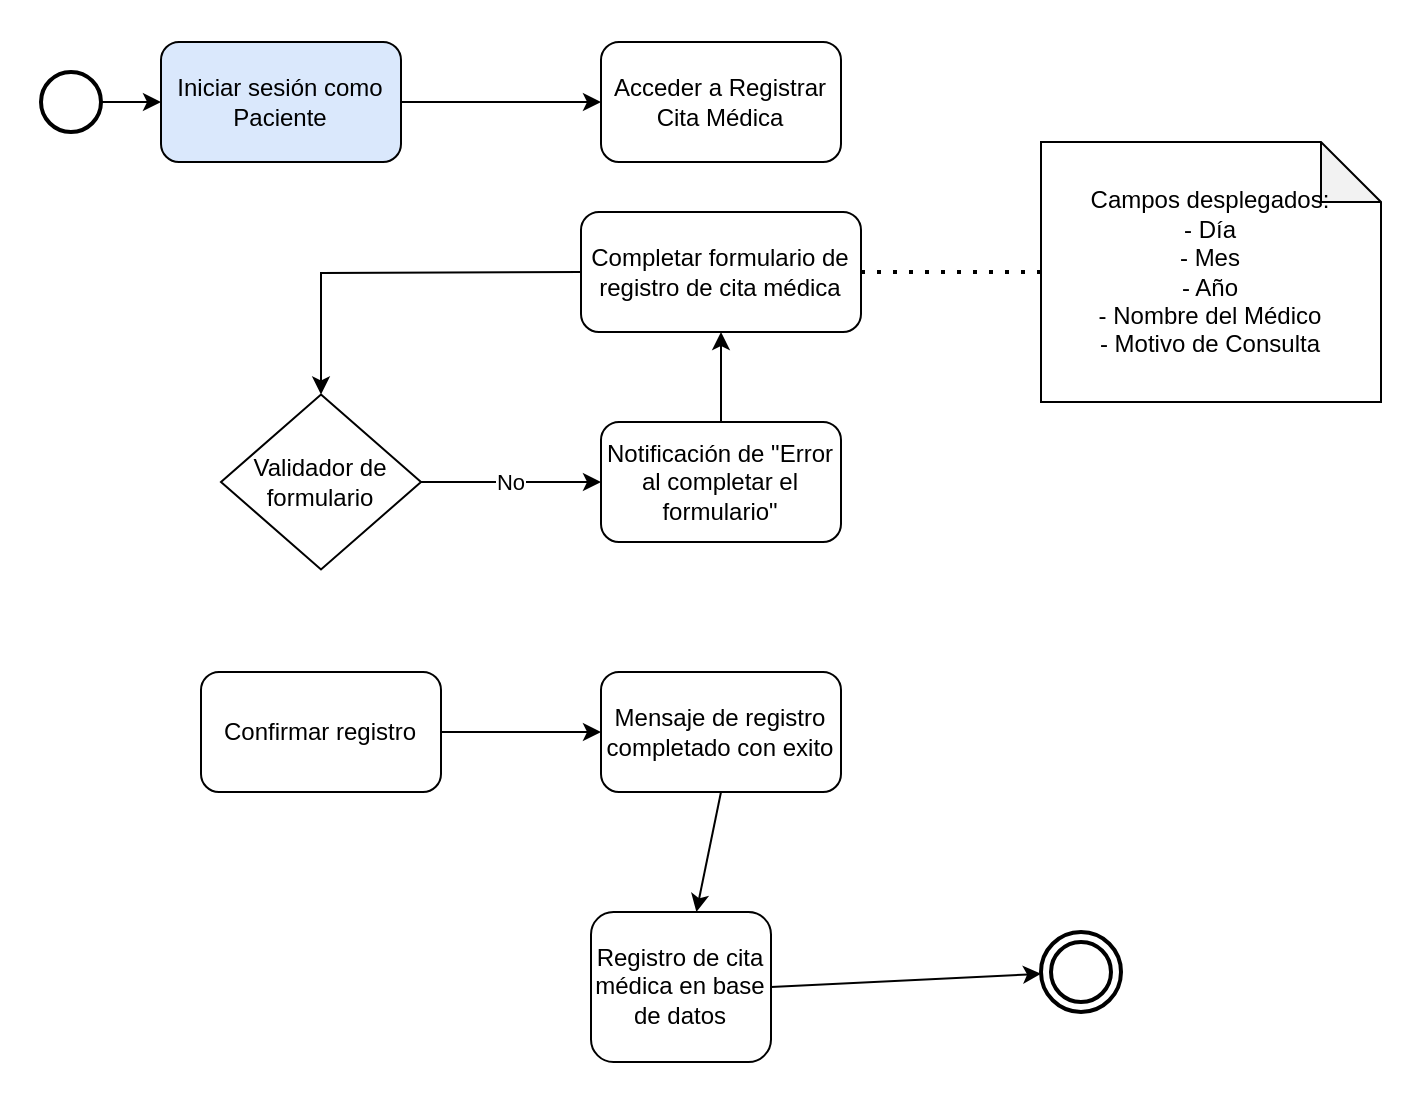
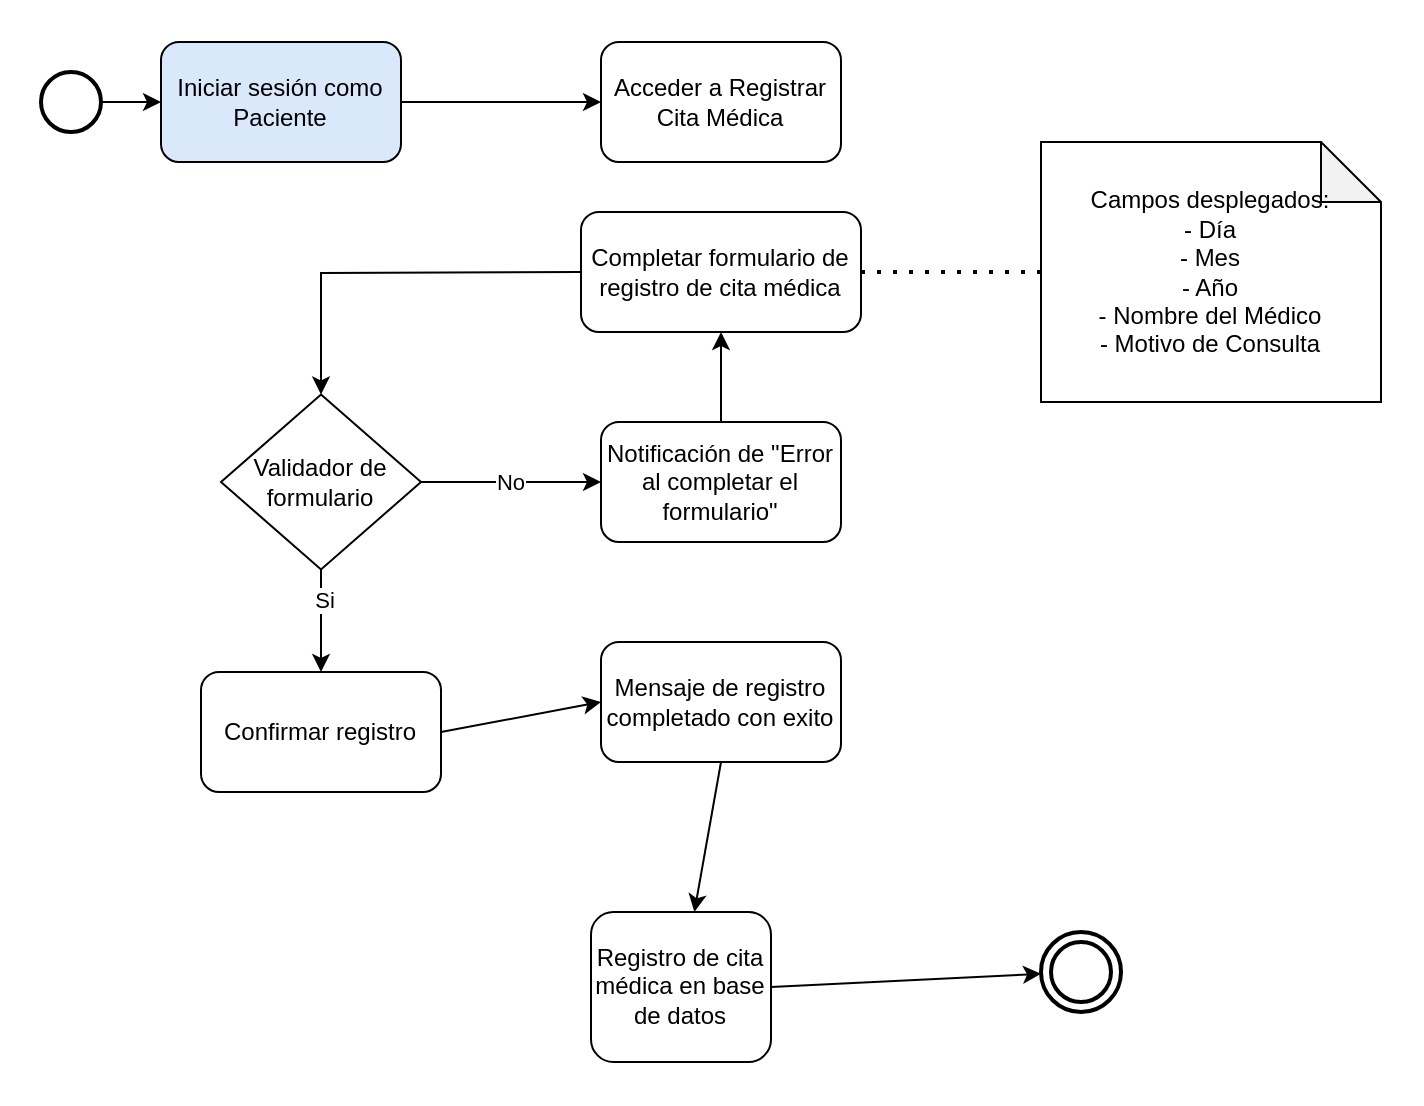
edge "Validador de formulario" -> "Confirmar registro": added, label "Si"
node "Mensaje de registro completado con exito": moved (721, 732) -> (721, 702)
